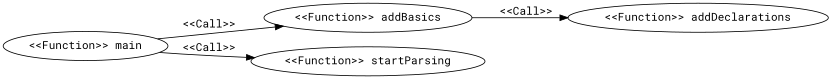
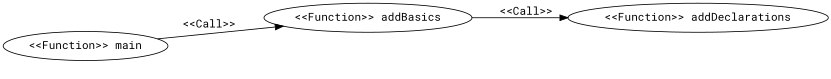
node "<<Function>> startParsing": removed
